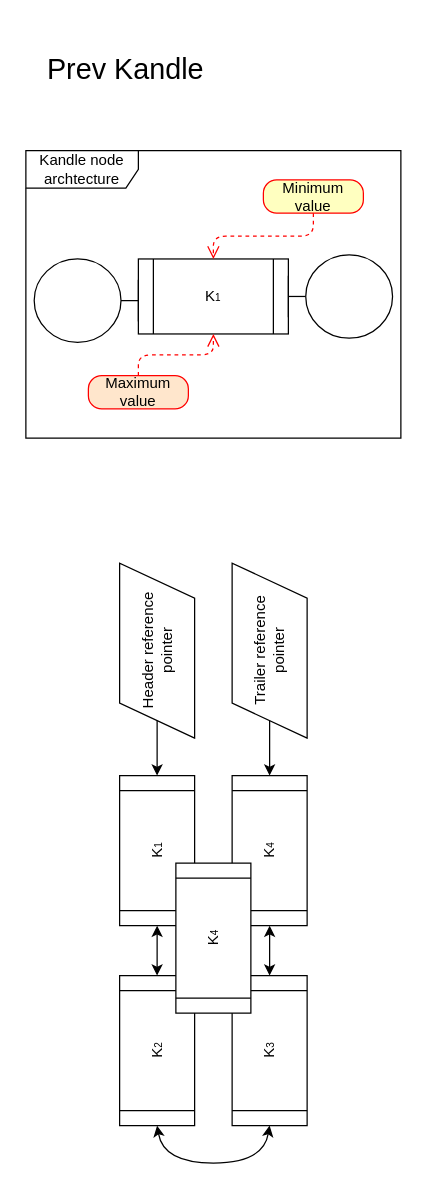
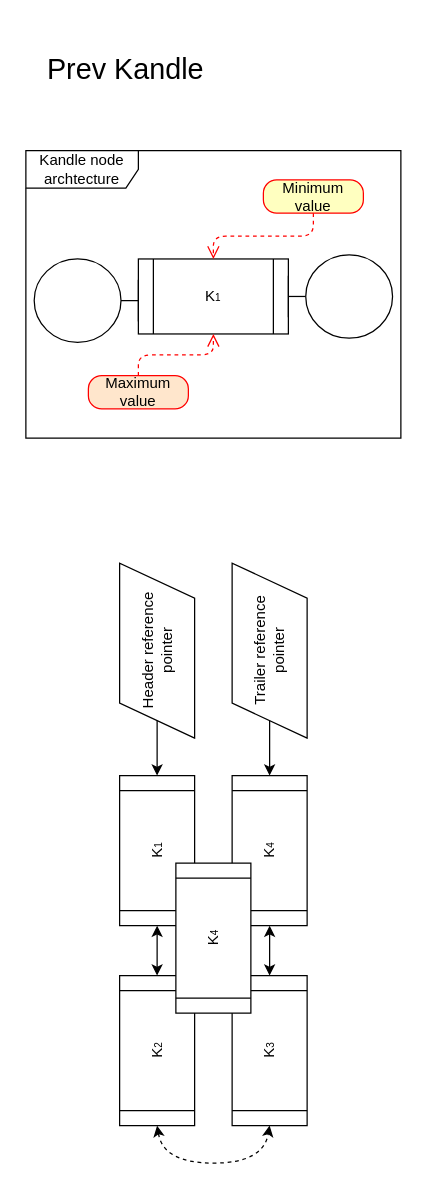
edge "K2" -- "K3": style solid -> dashed
